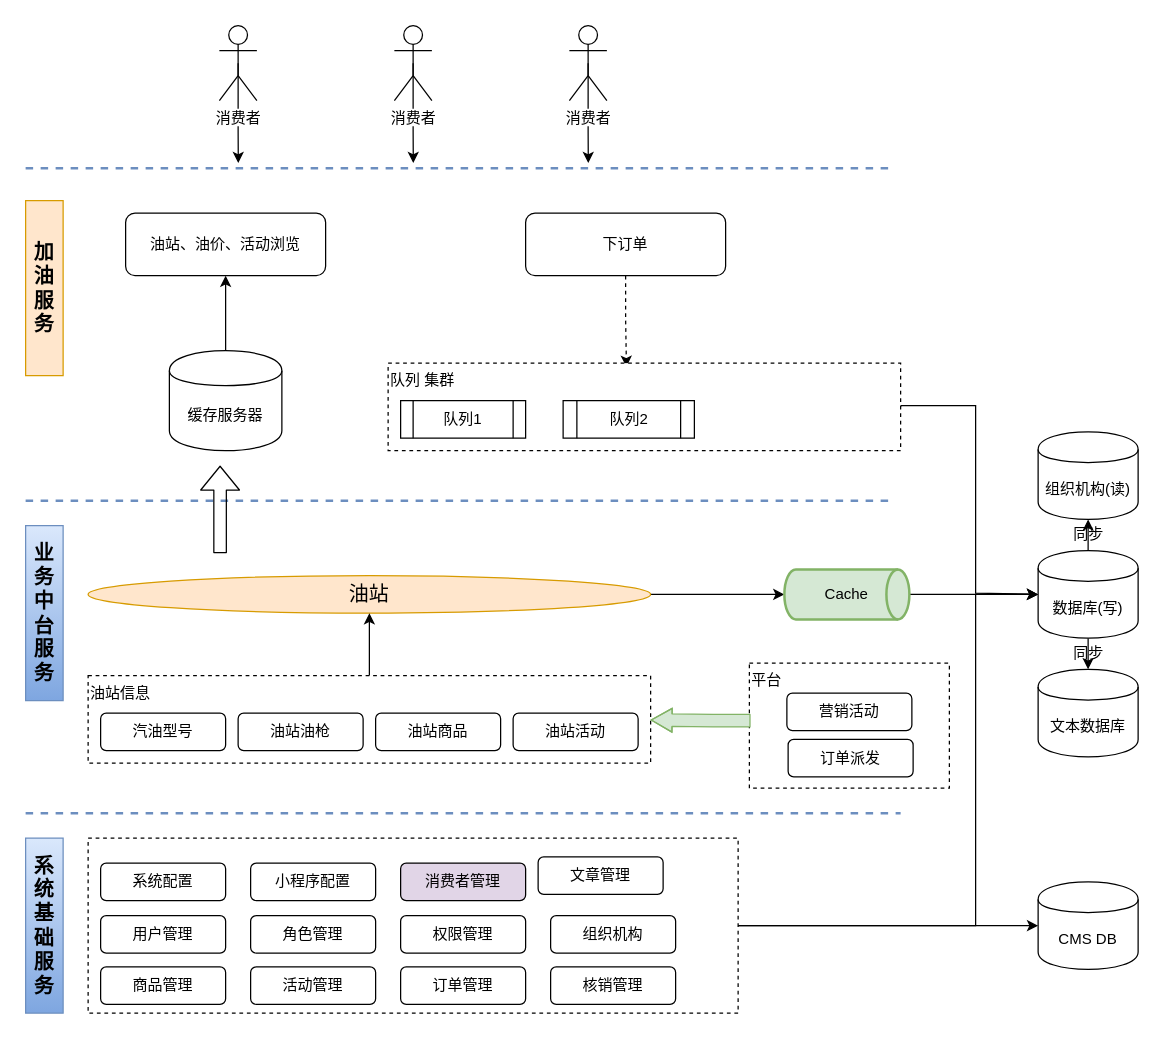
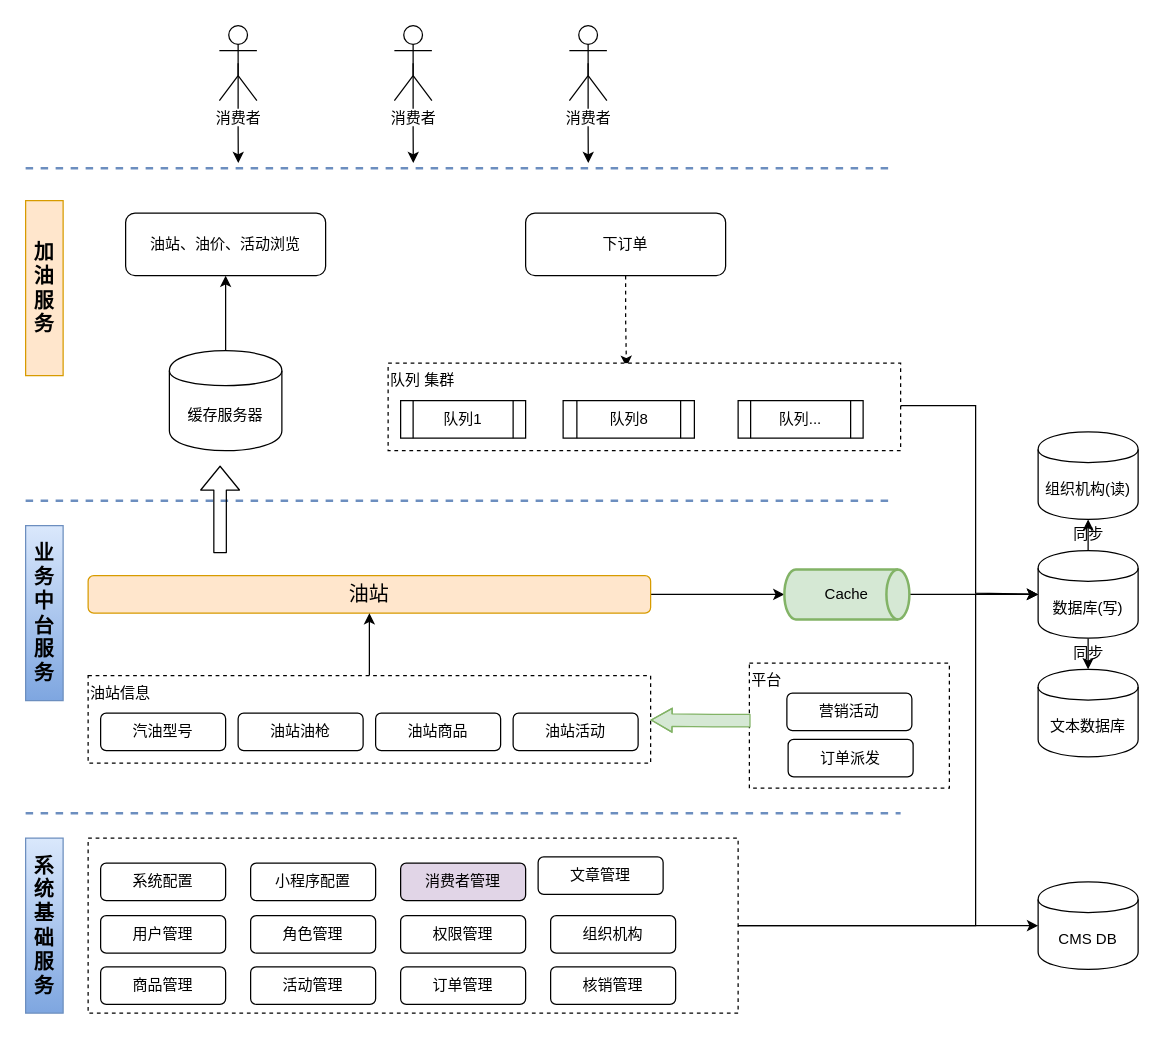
node "队列2": label "队列2" -> "队列8"
node "队列...": added
node "油站": shape ellipse -> rounded rectangle
